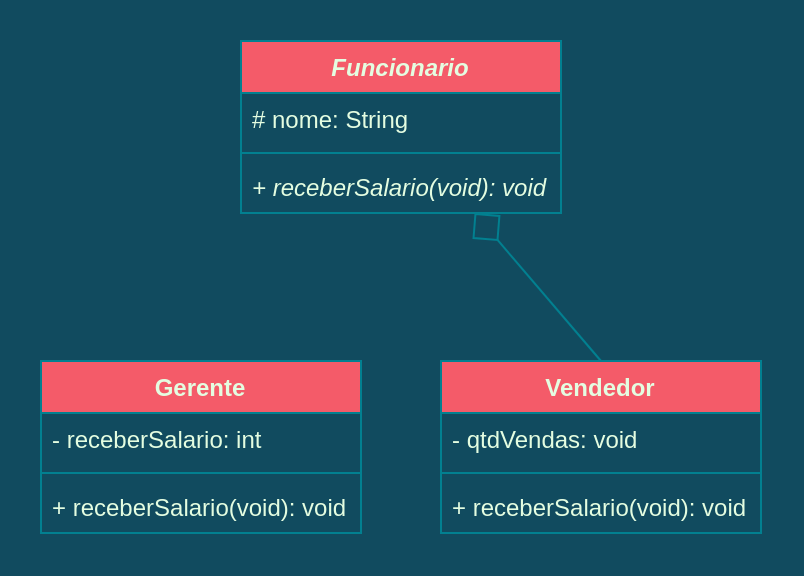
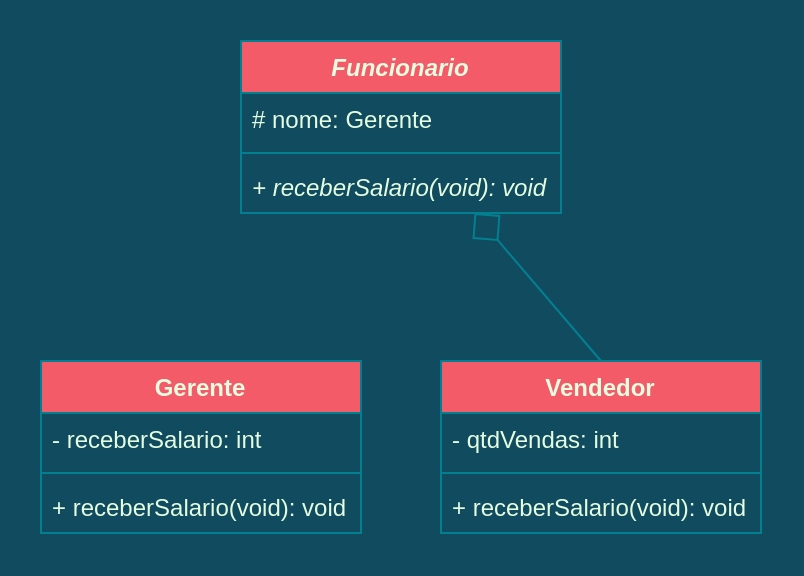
node "# nome: String": label "# nome: String" -> "# nome: Gerente"
node "- qtdVendas: void": label "- qtdVendas: void" -> "- qtdVendas: int"
